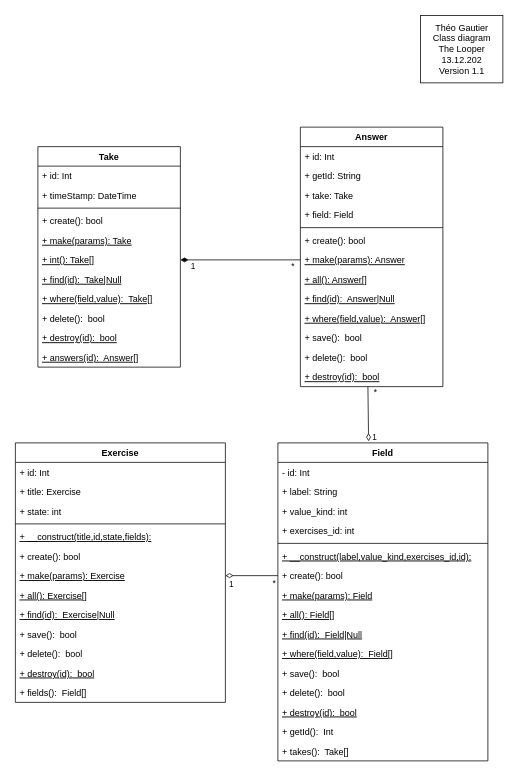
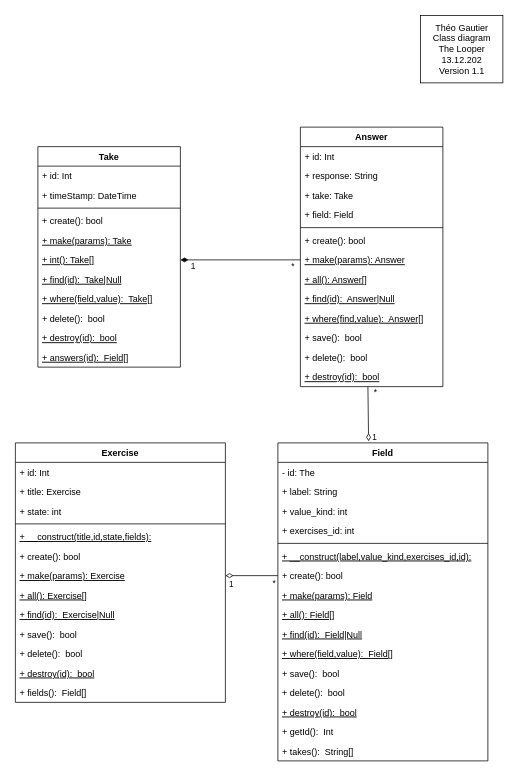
node "+ getId: String": label "+ getId: String" -> "+ response: String"
node "+ where(field,value): Answer[]": label "+ where(field,value): Answer[]" -> "+ where(find,value): Answer[]"
node "+ answers(id): Answer[]": label "+ answers(id): Answer[]" -> "+ answers(id): Field[]"
node "- id: Int": label "- id: Int" -> "- id: The"
node "+ takes(): Take[]": label "+ takes(): Take[]" -> "+ takes(): String[]"
